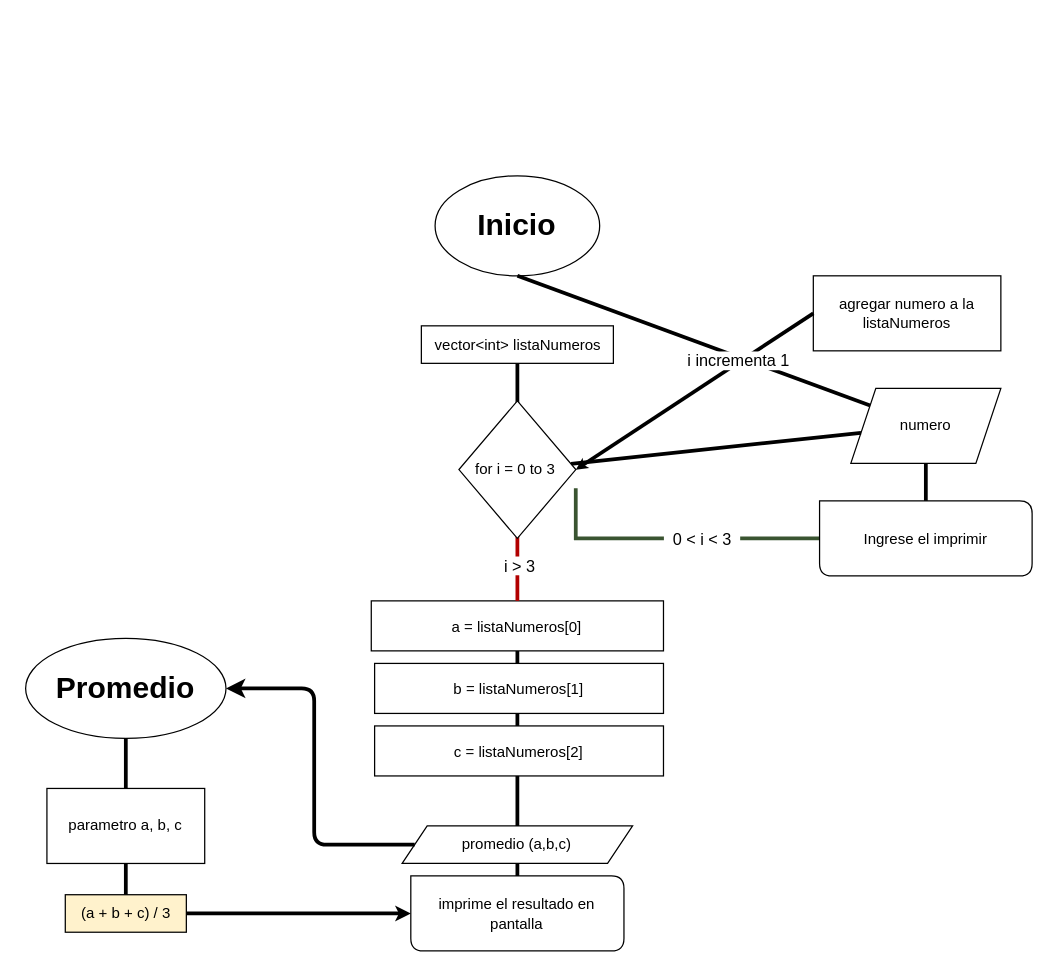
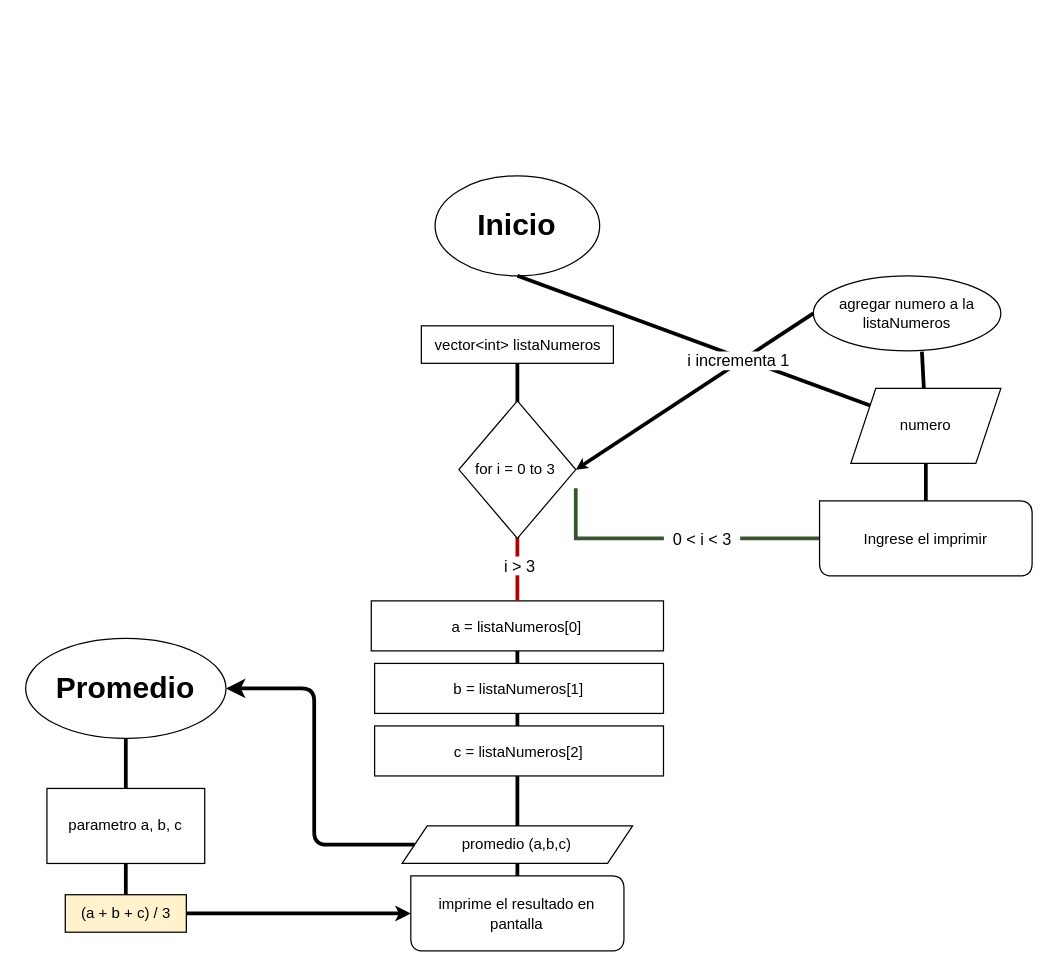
node "agregar numero a la listaNumeros": shape rectangle -> ellipse
edge "numero" -- "for i = 0 to 3": now "numero" -- "agregar numero a la listaNumeros"
